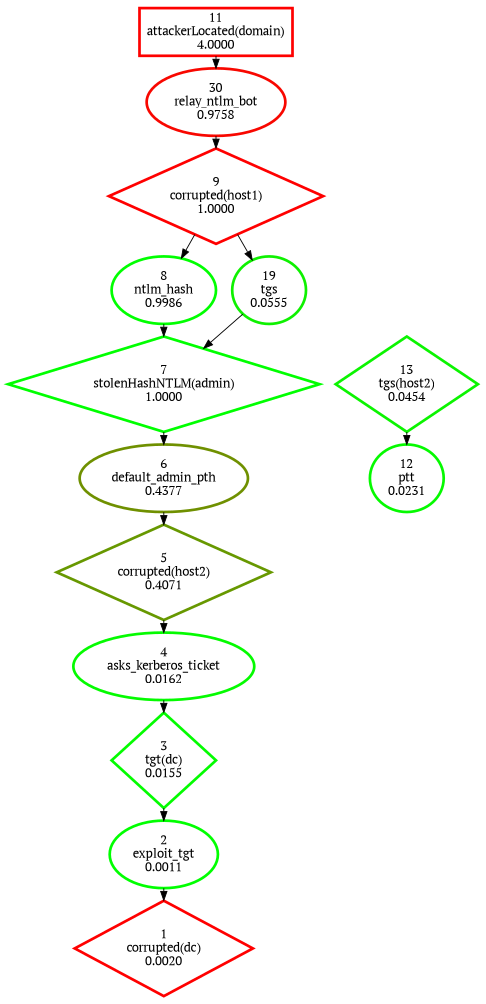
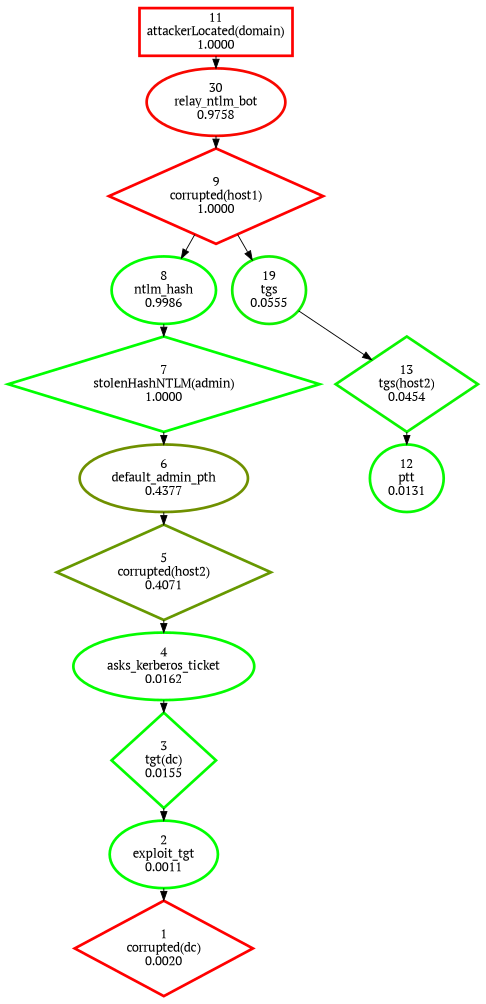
node "11 attackerLocated(domain) 4.0000": label "11 attackerLocated(domain) 4.0000" -> "11 attackerLocated(domain) 1.0000"
edge "19 tgs 0.0555" -> "7 stolenHashNTLM(admin) 1.0000": now "19 tgs 0.0555" -> "13 tgs(host2) 0.0454"
node "12 ptt 0.0231": label "12 ptt 0.0231" -> "12 ptt 0.0131"
